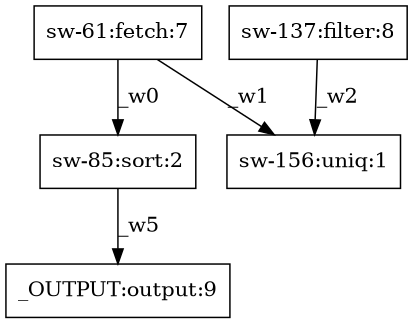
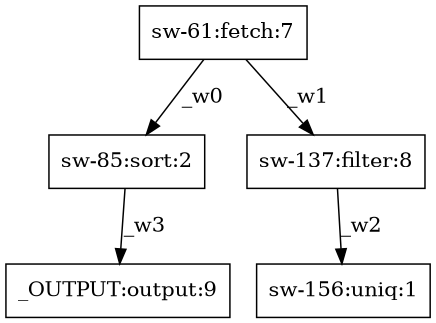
edge "sw-61:fetch:7" -> "sw-156:uniq:1": now "sw-61:fetch:7" -> "sw-137:filter:8"
edge "sw-85:sort:2" -> "_OUTPUT:output:9": label "_w5" -> "_w3"
